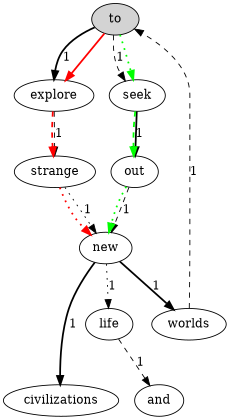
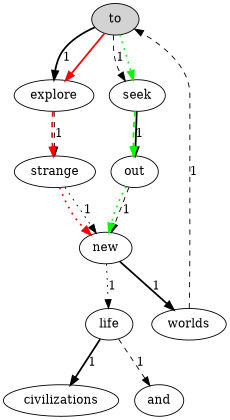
edge "new" -> "civilizations": now "life" -> "civilizations"
